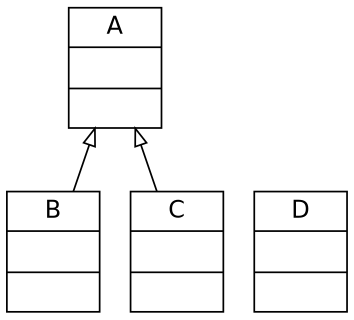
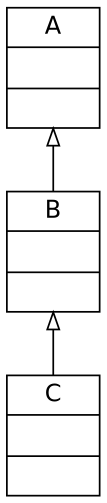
edge "C" -> "A": now "C" -> "B"
node "D": removed
